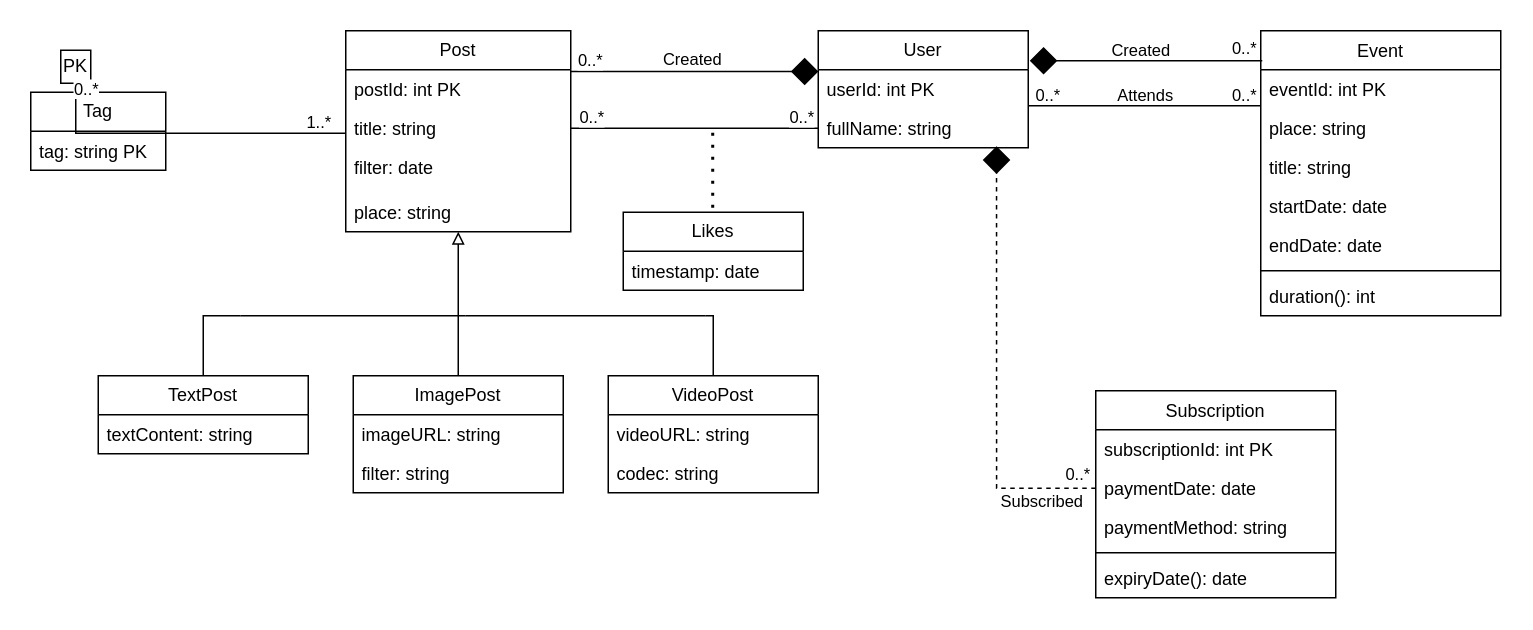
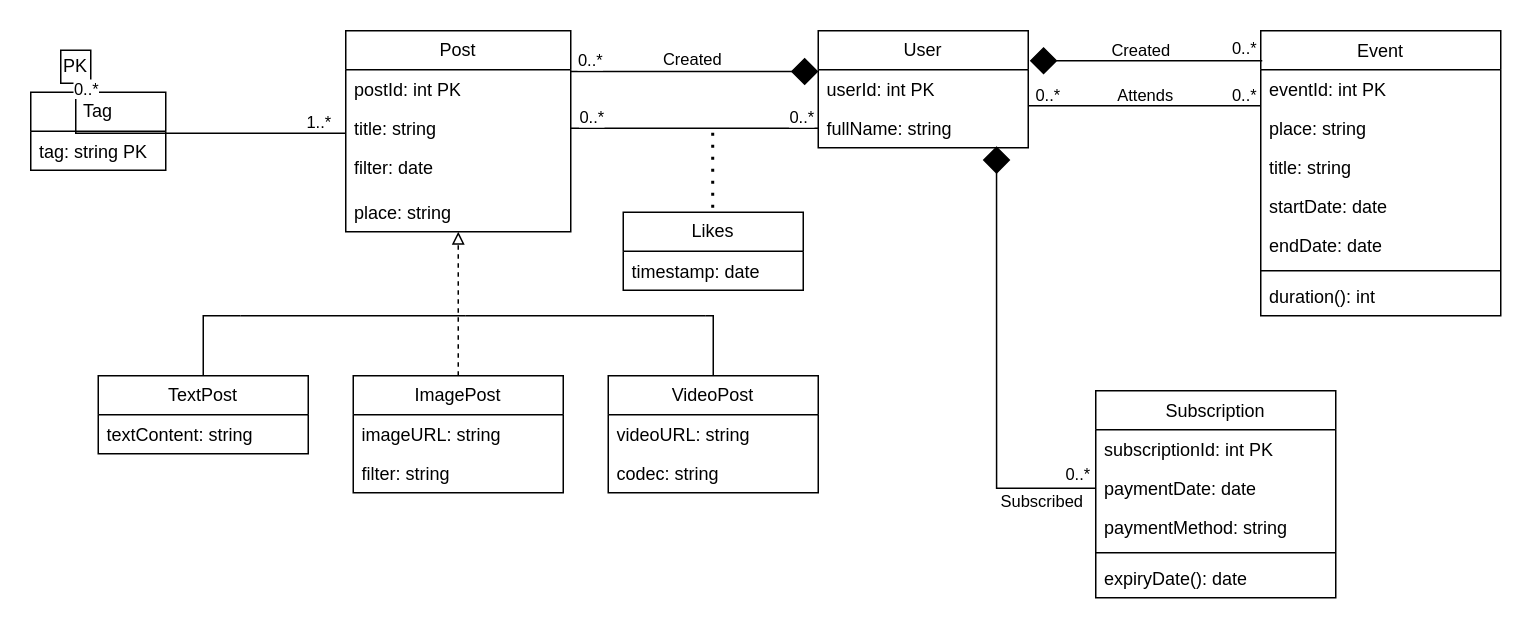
edge "ImagePost" -> "Post": style solid -> dashed
edge "paymentDate: date" -> "fullName: string": style dashed -> solid
